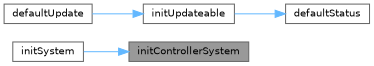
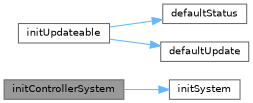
edge "defaultUpdate" -> "initUpdateable": reversed
edge "initSystem" -> "initControllerSystem": reversed
